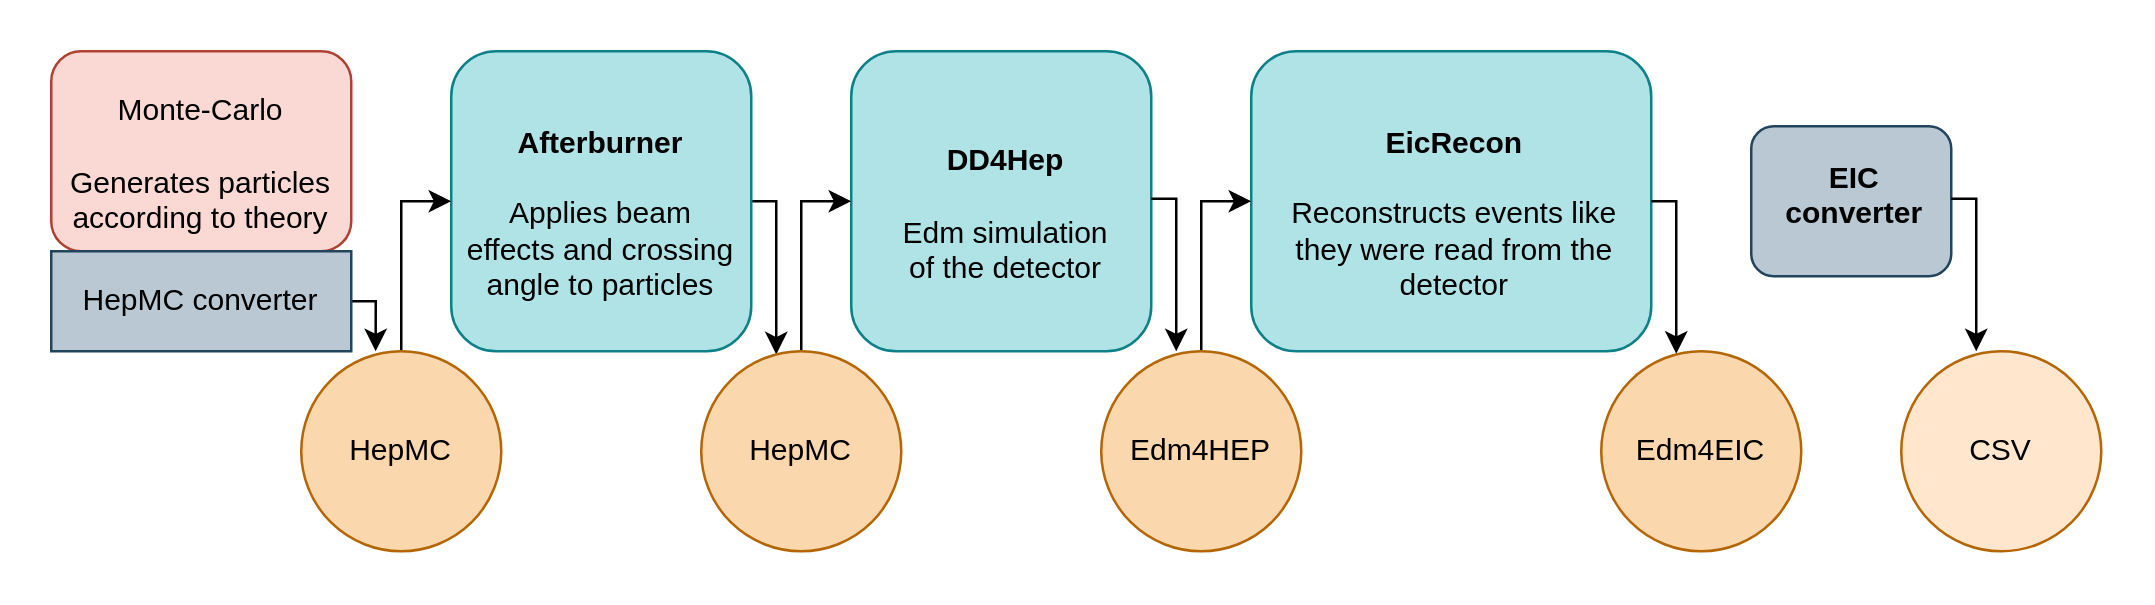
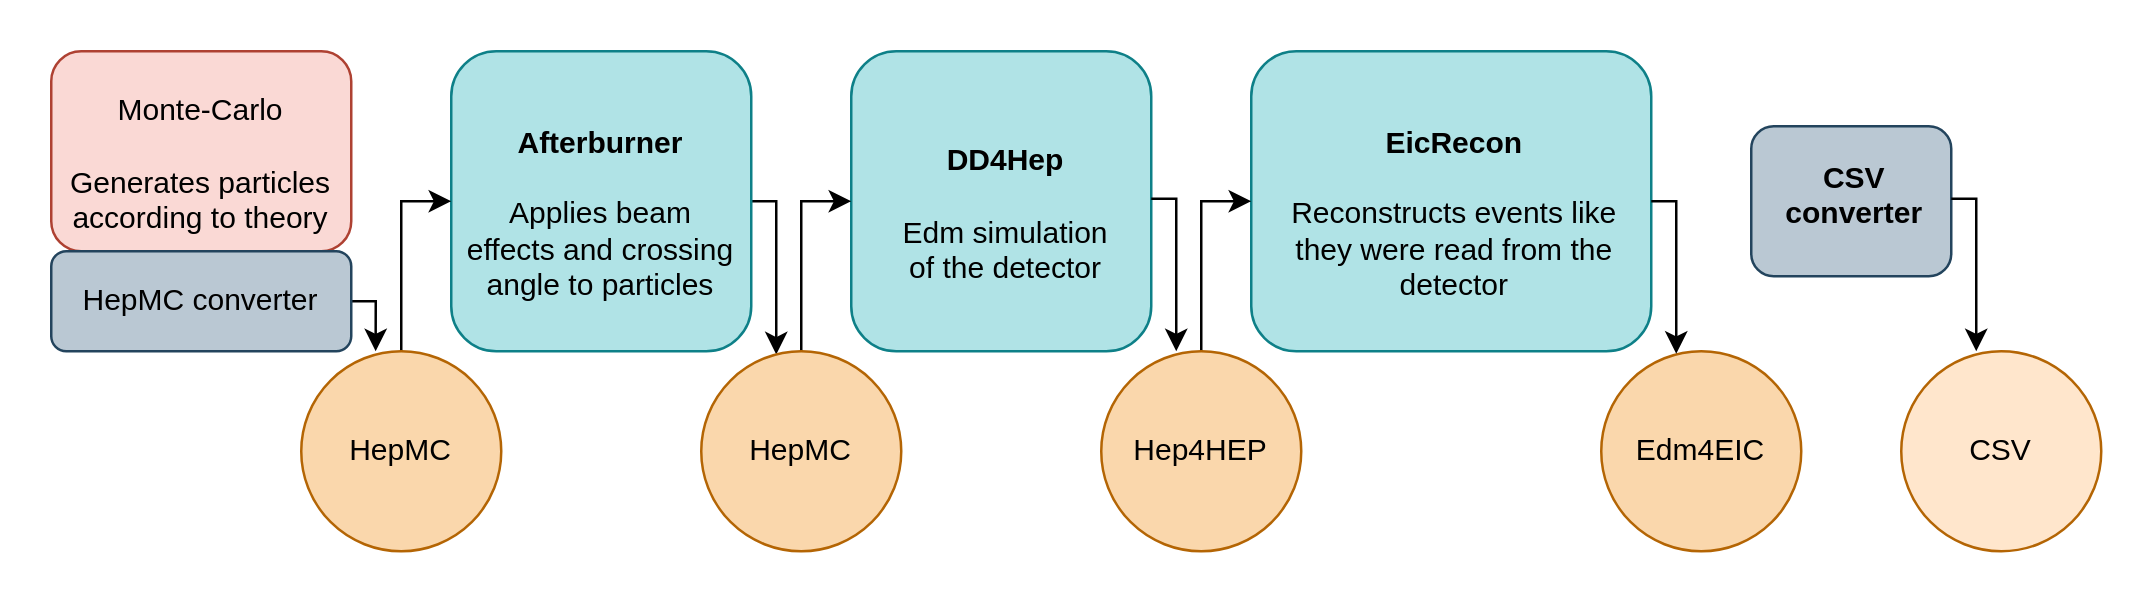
node "EIC converter": label "EIC converter" -> "CSV converter"
node "HepMC converter": shape rectangle -> rounded rectangle
node "Edm4HEP": label "Edm4HEP" -> "Hep4HEP"
